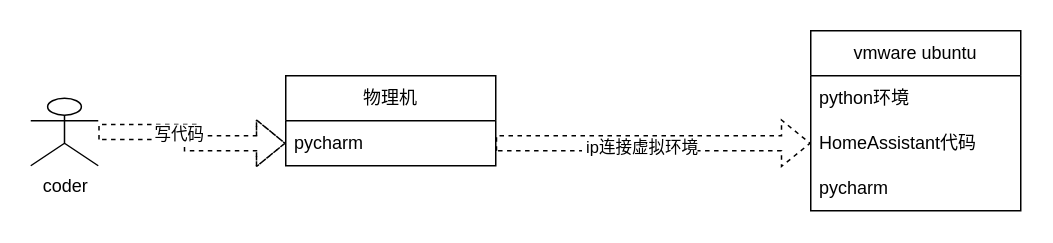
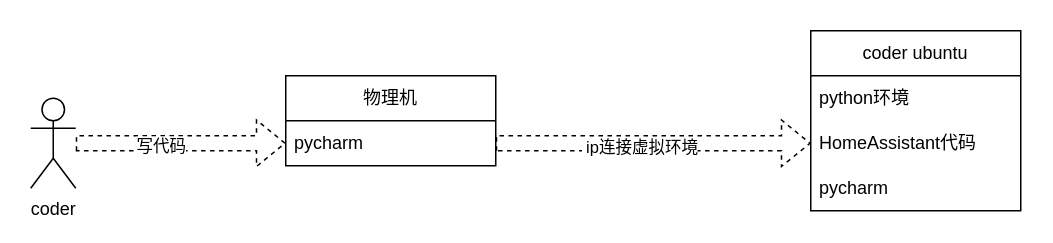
node "vmware ubuntu": label "vmware ubuntu" -> "coder ubuntu"
node "coder": size 68x68 -> 45x90
